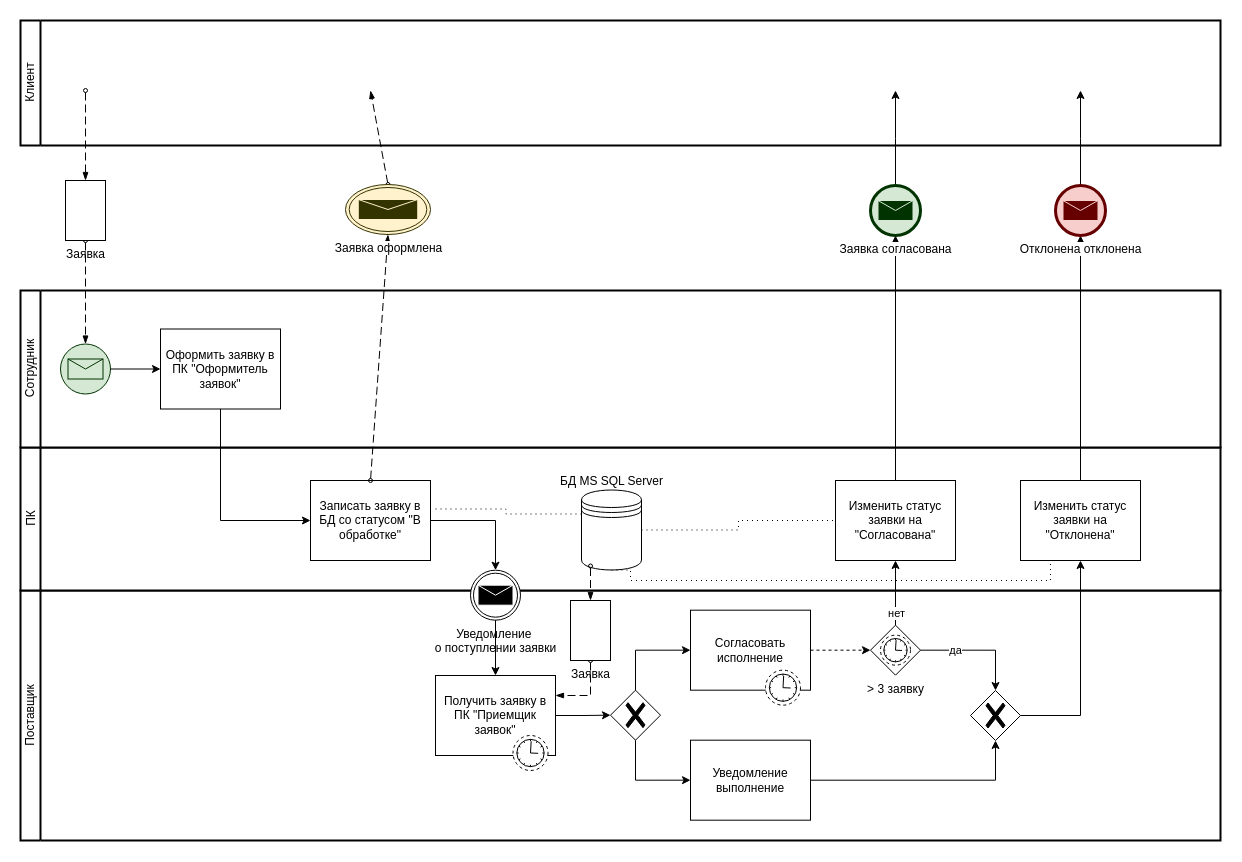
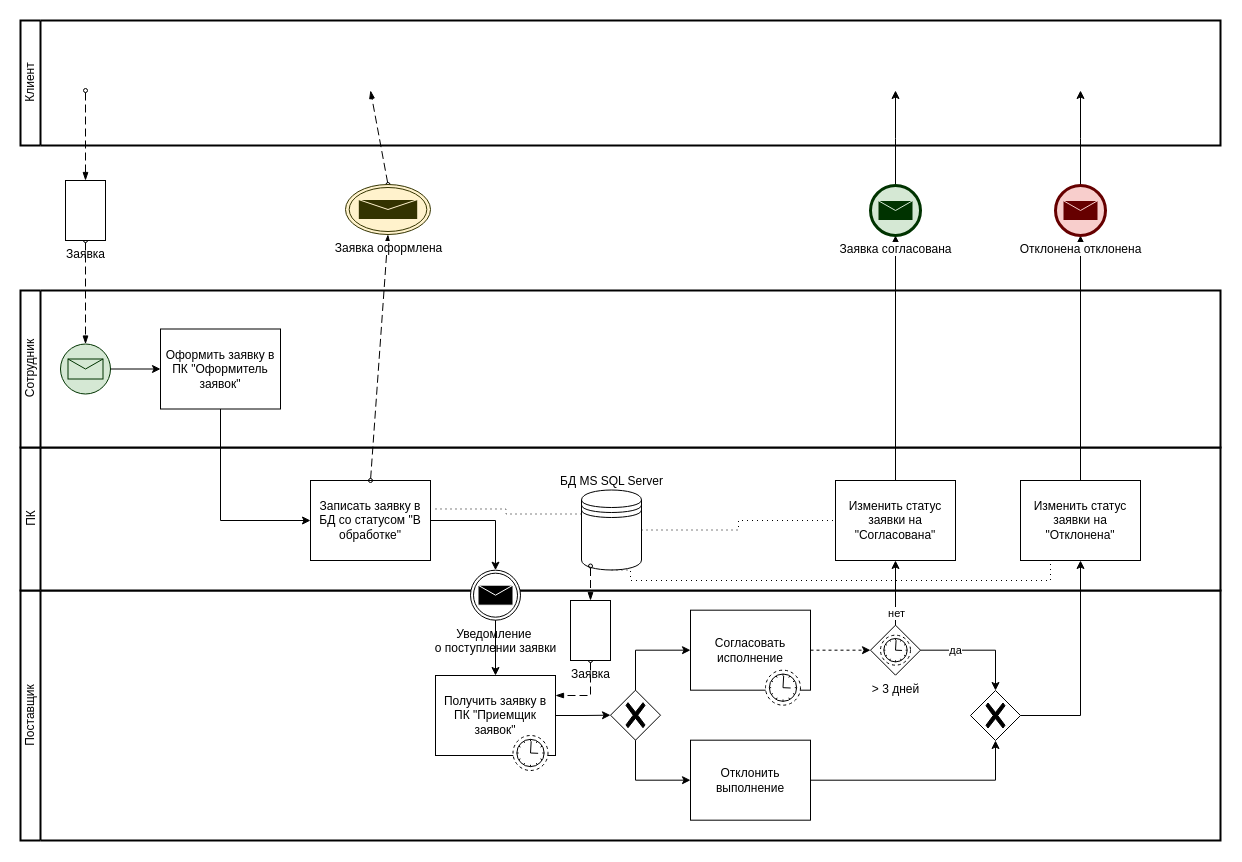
node "> 3 заявку": label "> 3 заявку" -> "> 3 дней"
node "Уведомление выполнение": label "Уведомление выполнение" -> "Отклонить выполнение"
